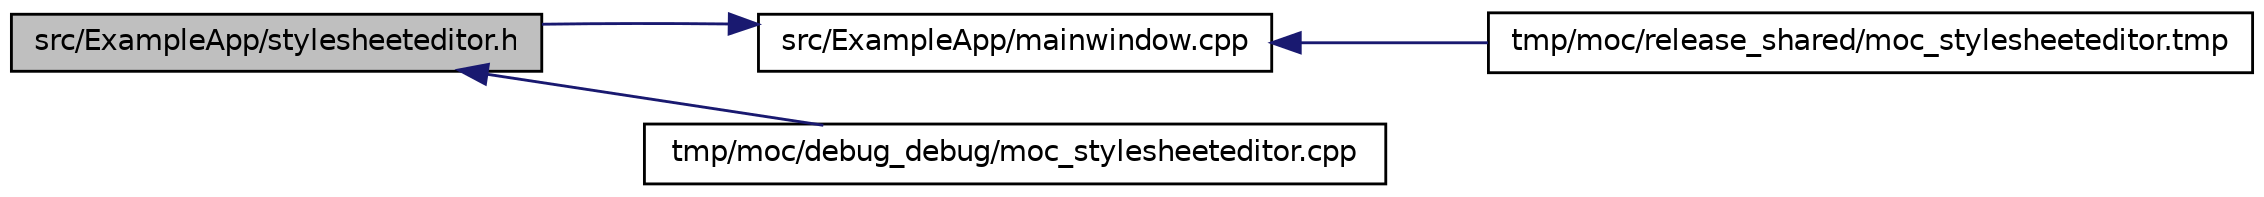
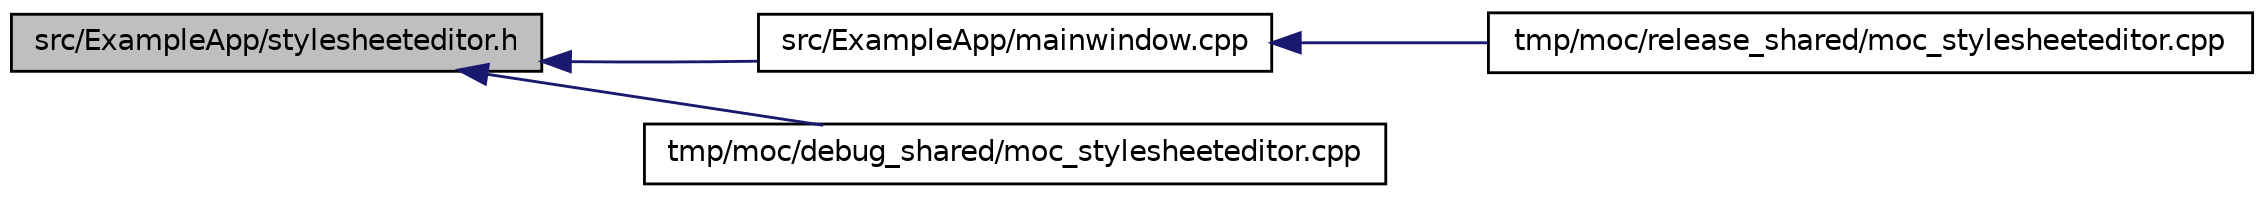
edge "src/ExampleApp/stylesheeteditor.h" -> "src/ExampleApp/mainwindow.cpp": reversed
node "tmp/moc/release_shared/moc_stylesheeteditor.tmp": label "tmp/moc/release_shared/moc_stylesheeteditor.tmp" -> "tmp/moc/release_shared/moc_stylesheeteditor.cpp"
node "tmp/moc/debug_debug/moc_stylesheeteditor.cpp": label "tmp/moc/debug_debug/moc_stylesheeteditor.cpp" -> "tmp/moc/debug_shared/moc_stylesheeteditor.cpp"
